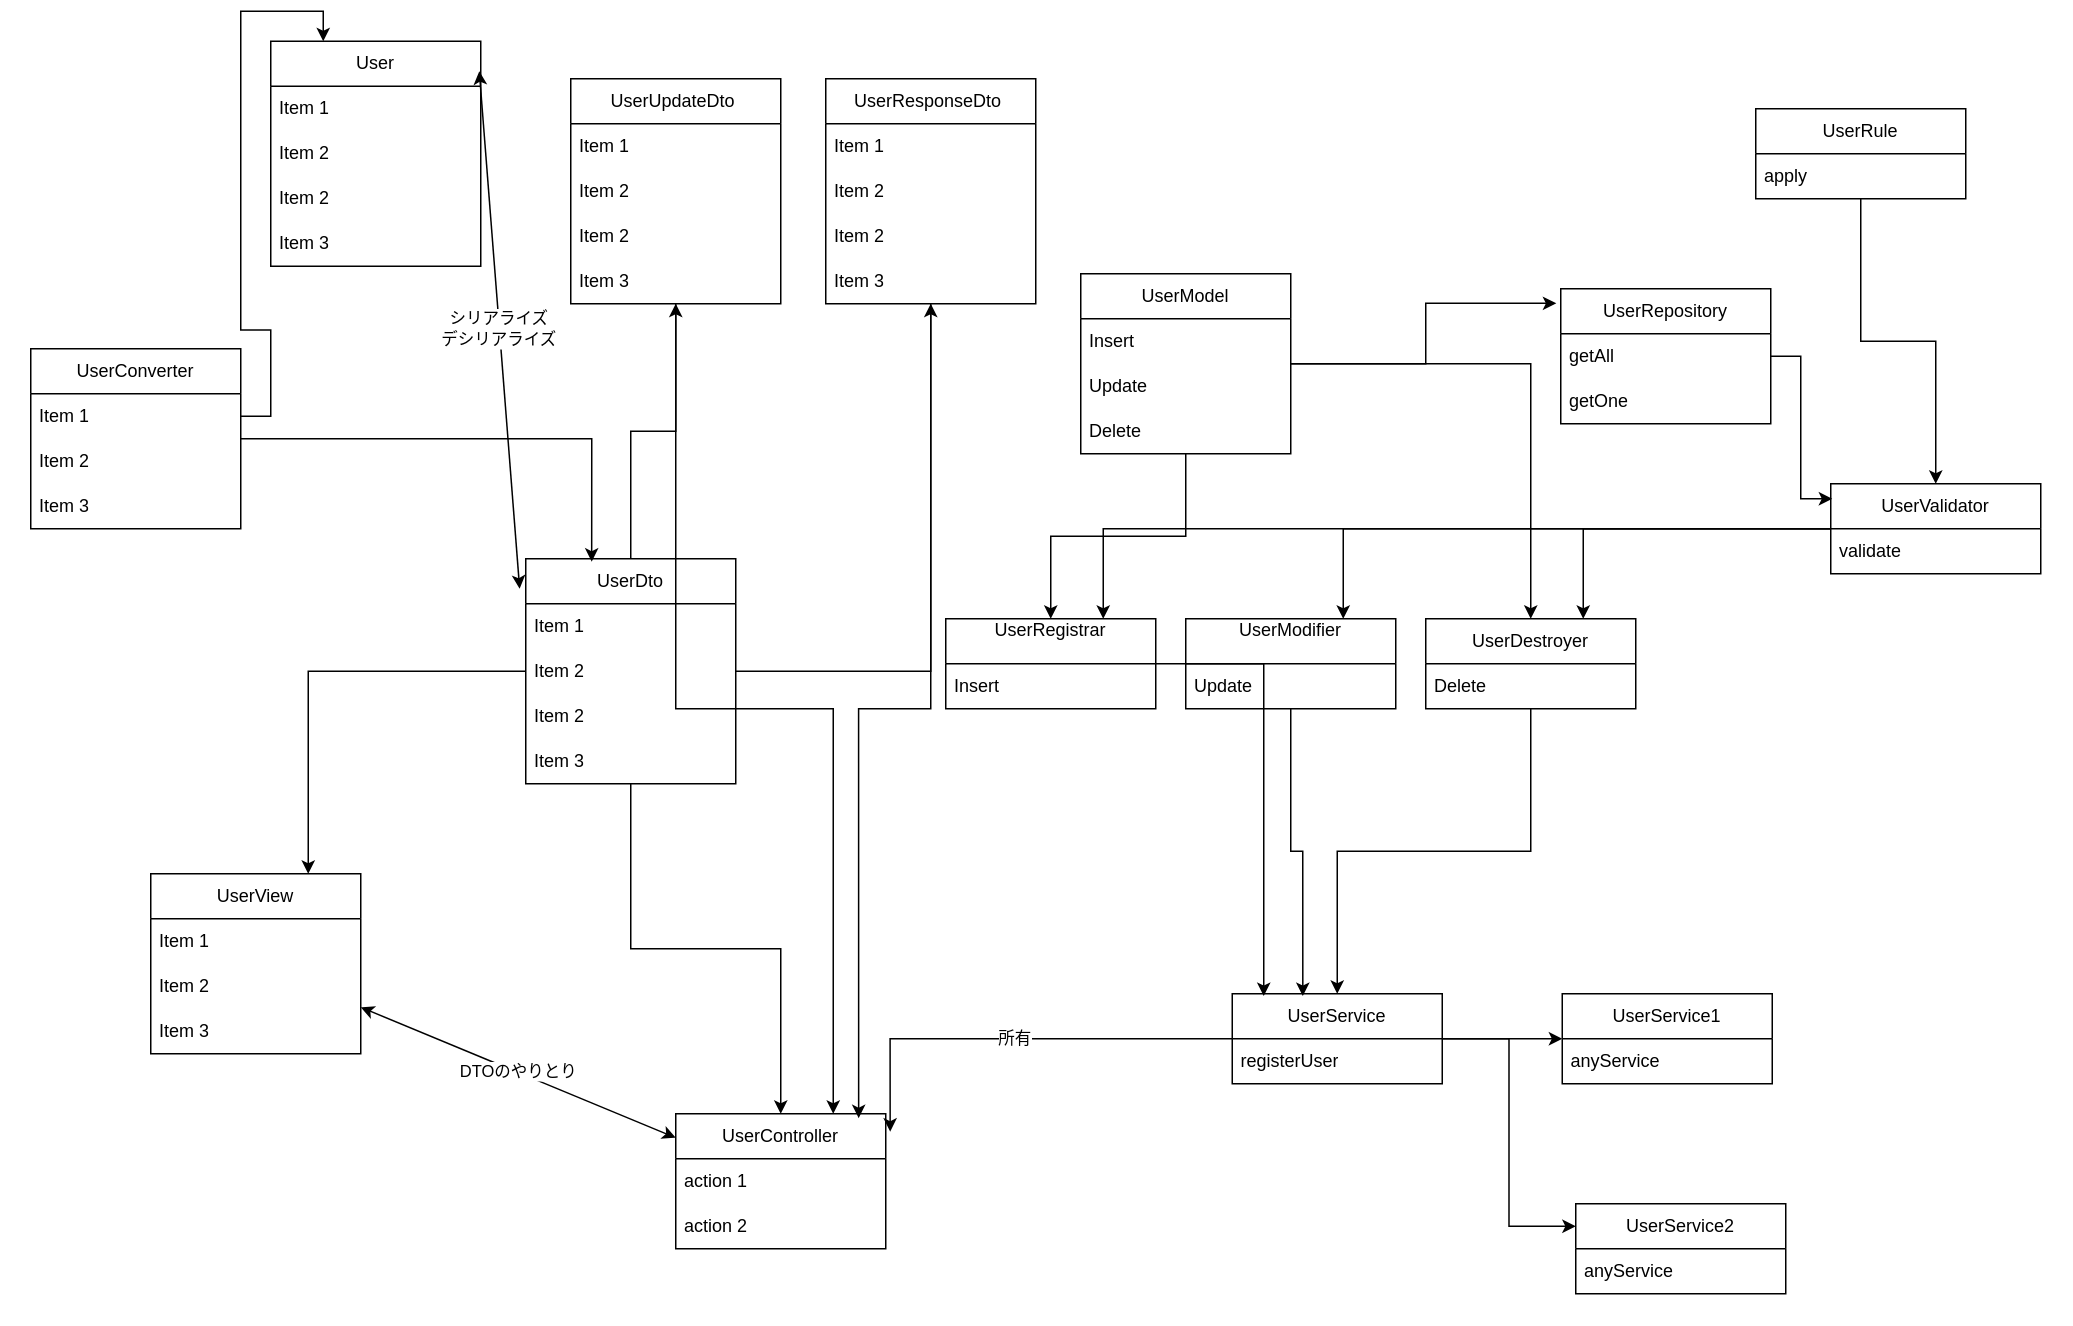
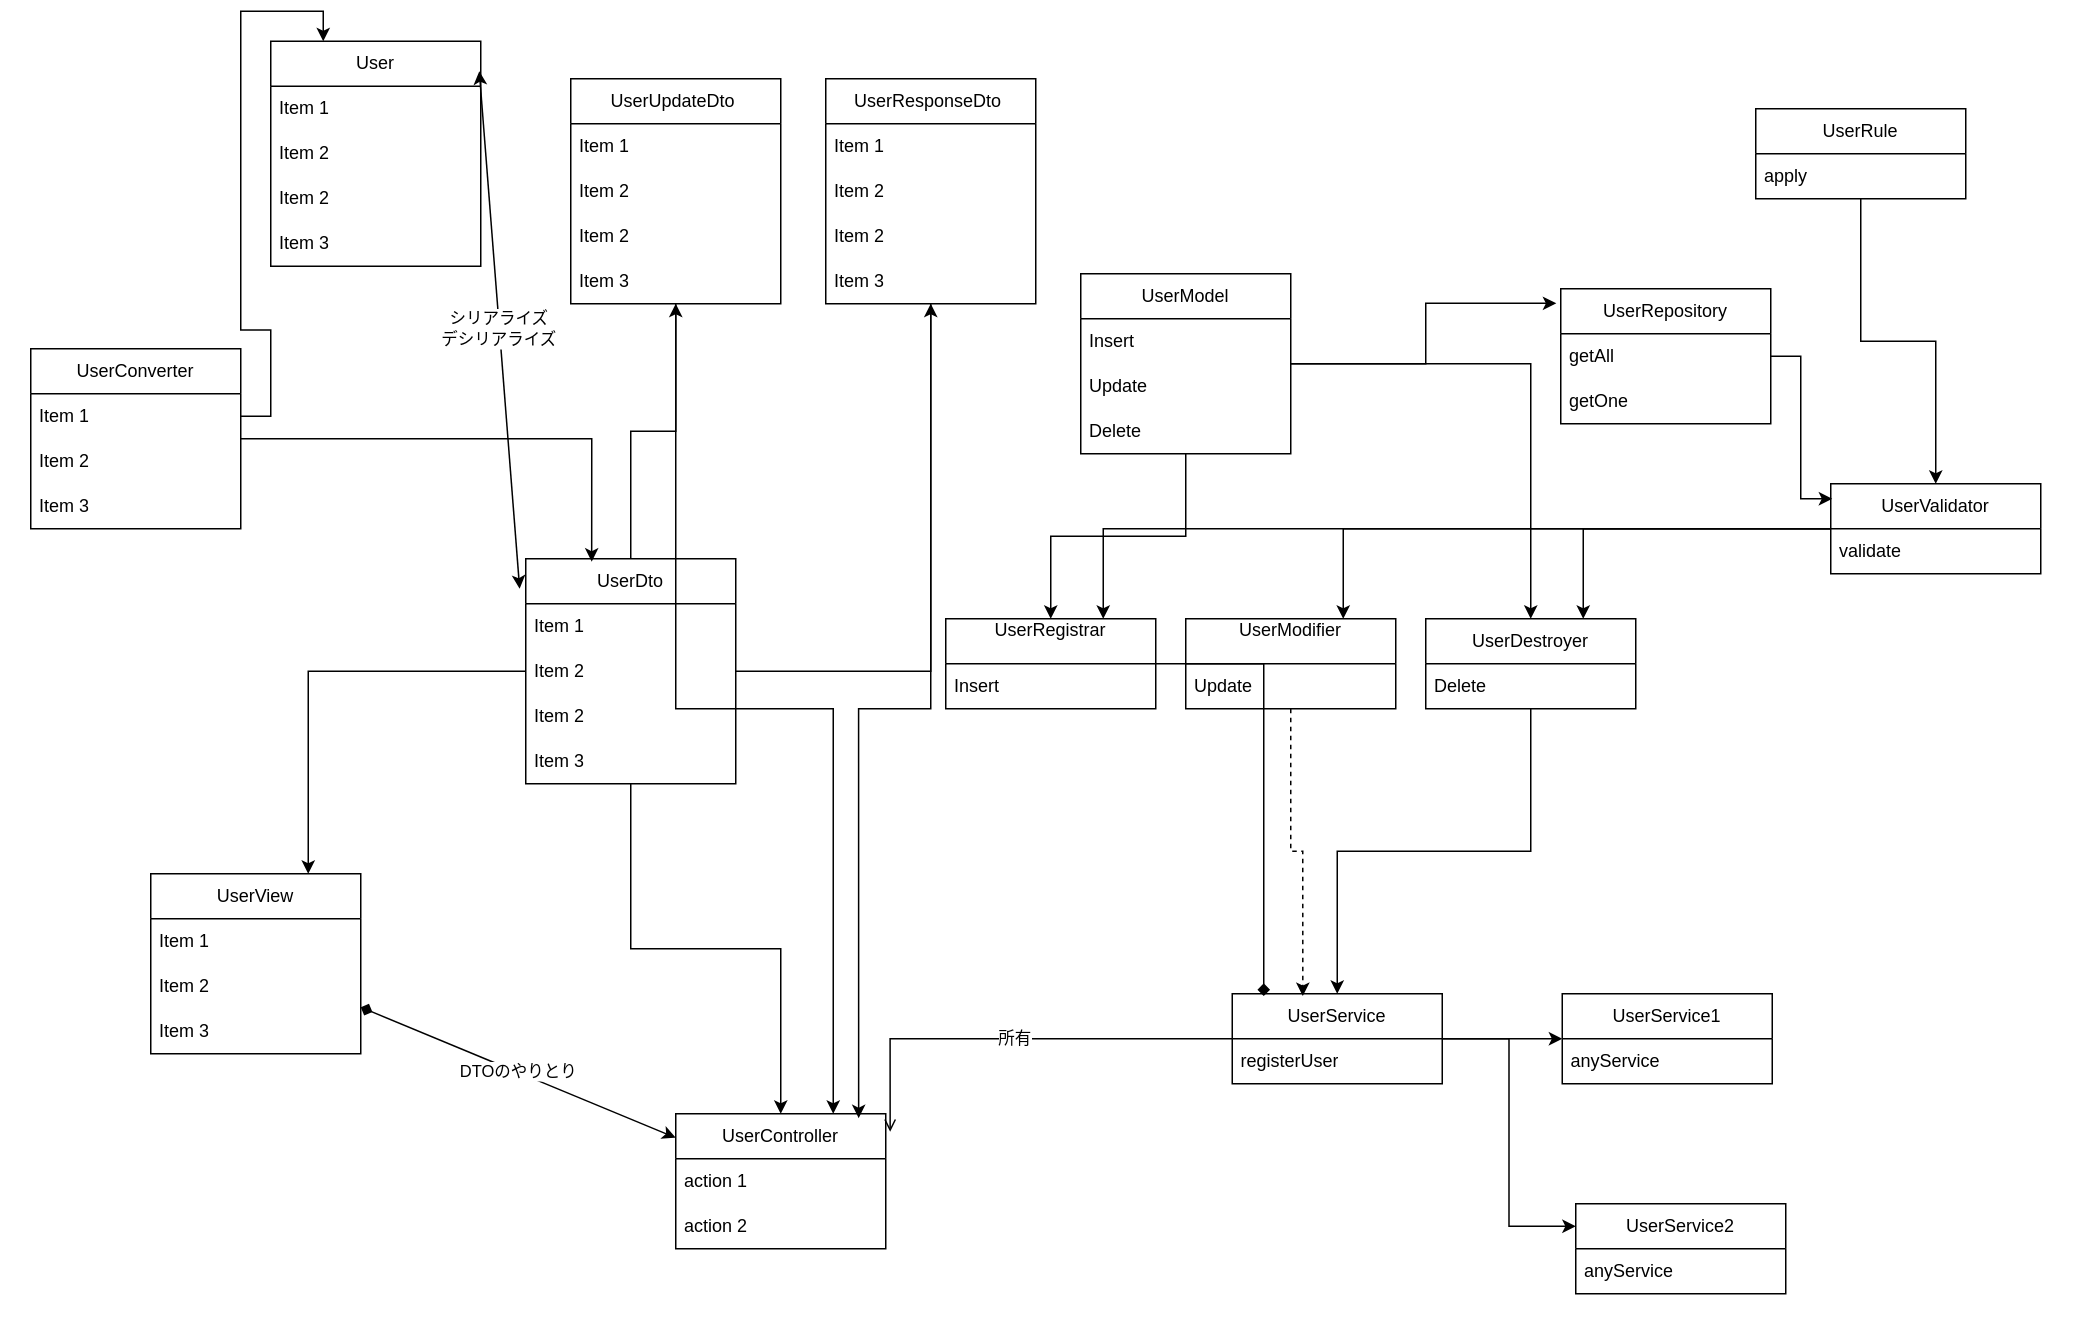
edge "UserModifier" -> "UserService": style solid -> dashed
edge "UserRegistrar" -> "UserService": arrowhead classic -> diamond
edge "UserView" -- "UserController": arrowhead classic -> diamond
edge "UserService" -> "UserController": arrowhead classic -> open
